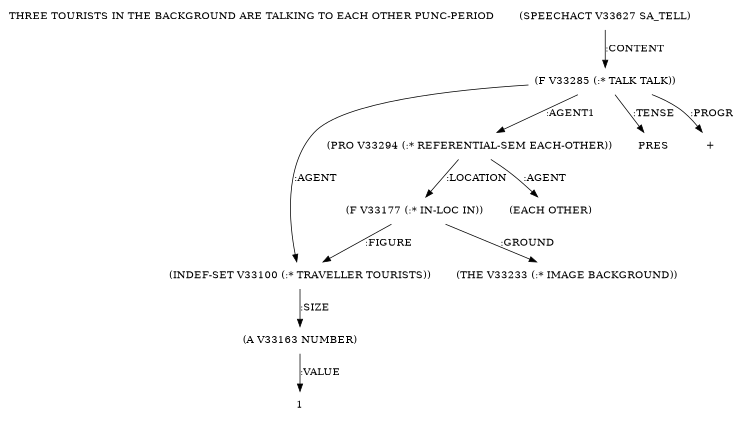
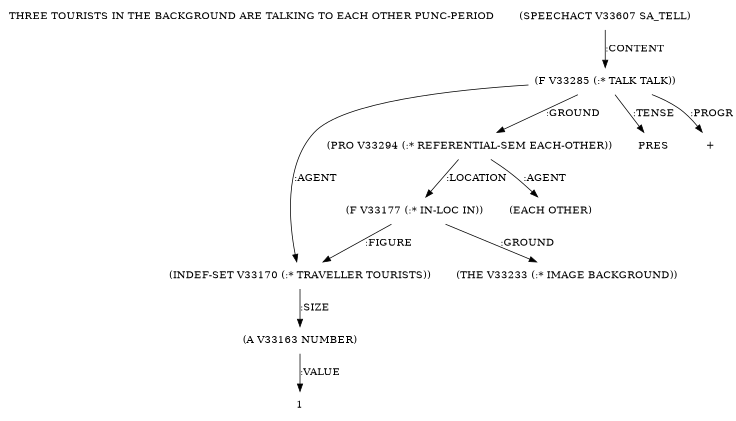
node "(SPEECHACT V33627 SA_TELL)": label "(SPEECHACT V33627 SA_TELL)" -> "(SPEECHACT V33607 SA_TELL)"
edge "(F V33285 (:* TALK TALK))" -> "(PRO V33294 (:* REFERENTIAL-SEM EACH-OTHER))": label ":AGENT1" -> ":GROUND"
node "(INDEF-SET V33100 (:* TRAVELLER TOURISTS))": label "(INDEF-SET V33100 (:* TRAVELLER TOURISTS))" -> "(INDEF-SET V33170 (:* TRAVELLER TOURISTS))"
